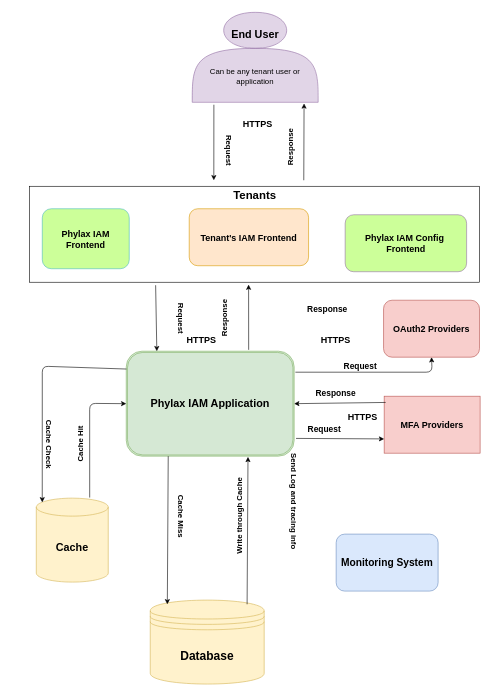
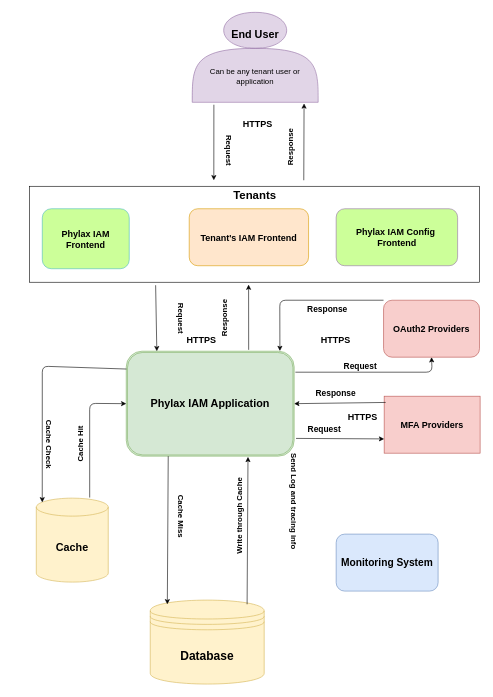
node "Phylax IAM Config Frontend": moved (406, 243) -> (397, 237)
edge "OAuth2 Providers" -> "Phylax IAM Application": added
